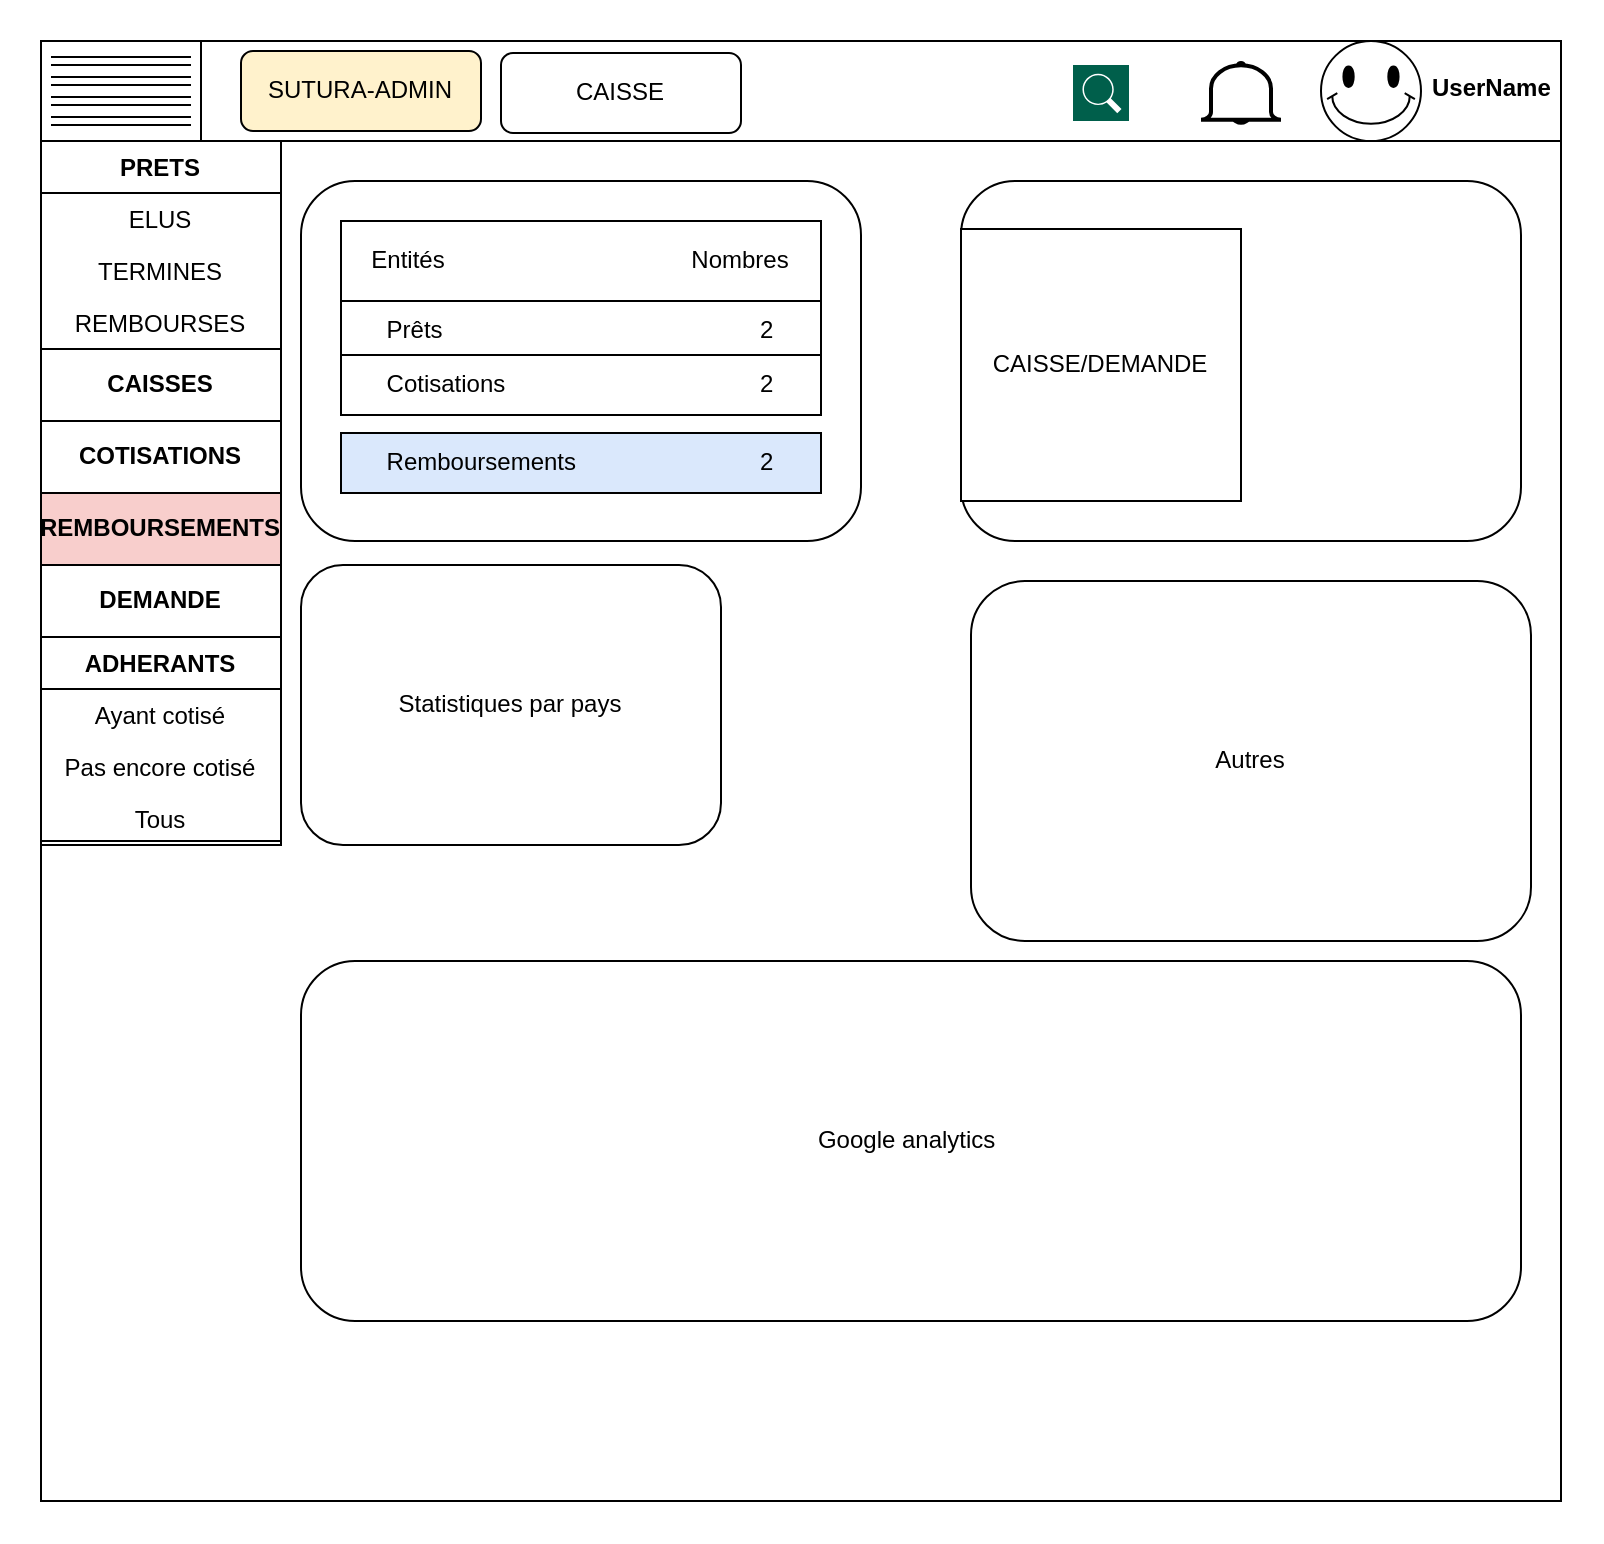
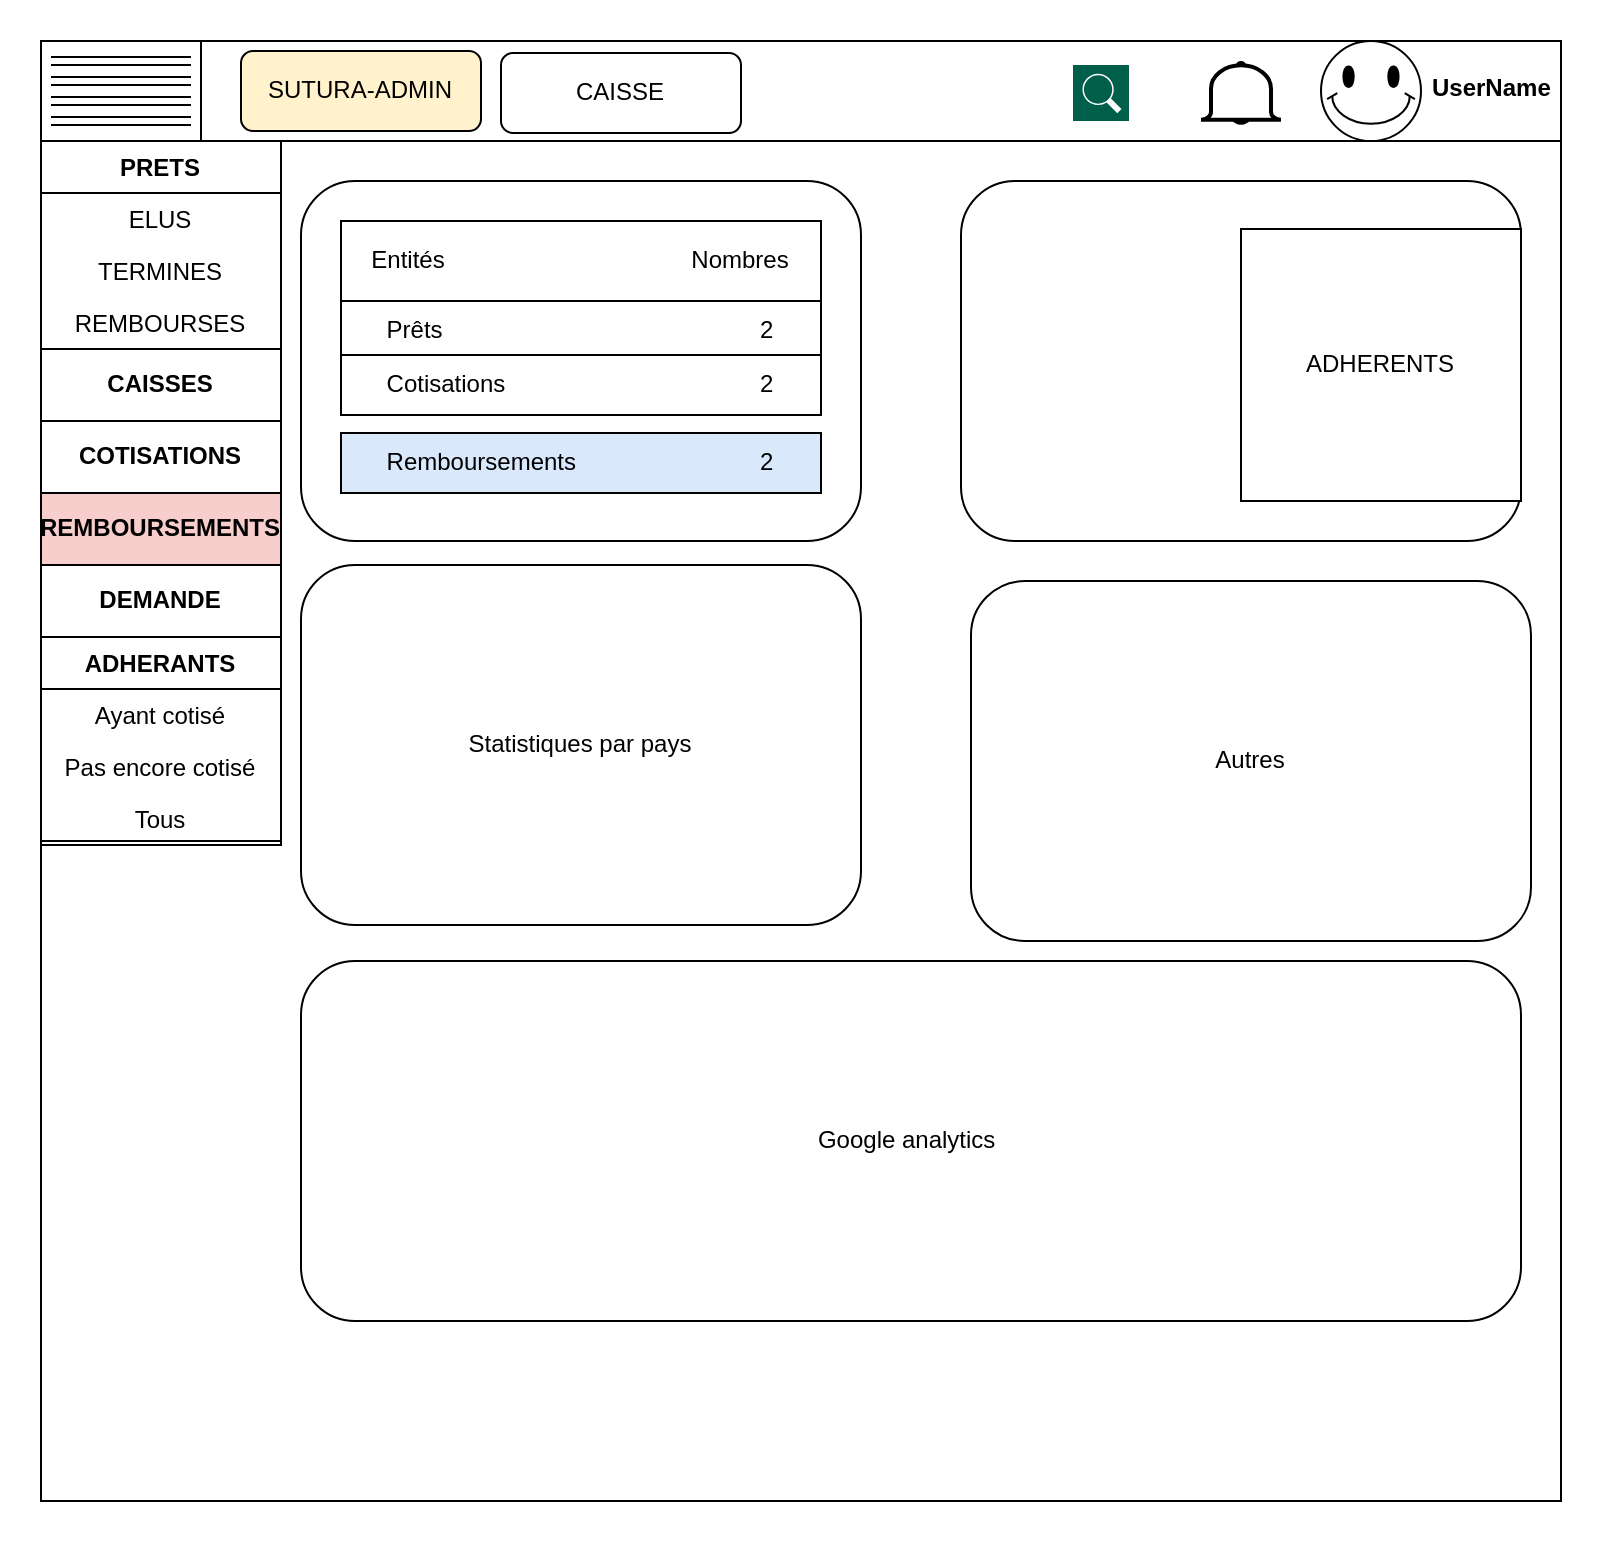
node "CAISSE/DEMANDE": removed
node "ADHERENTS": added
node "Statistiques par pays": size 420x280 -> 560x360
